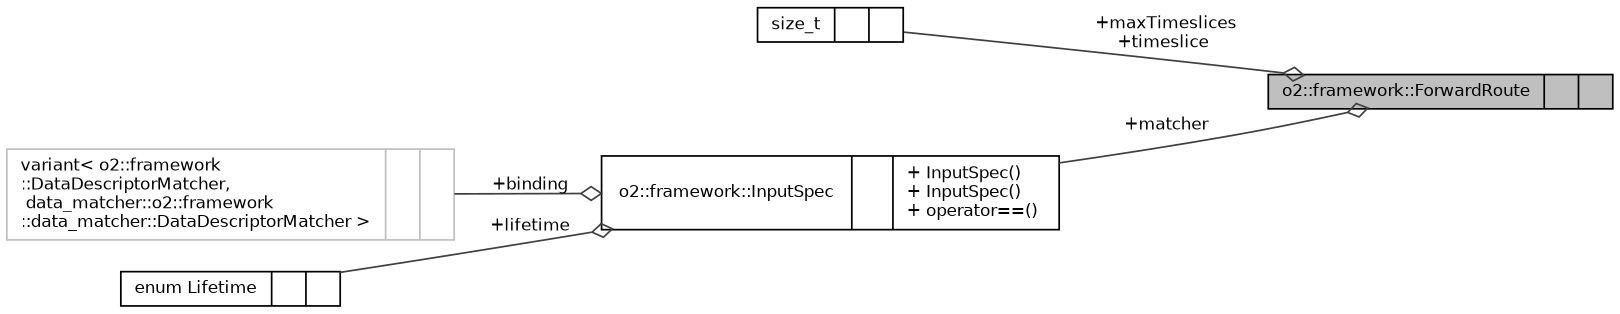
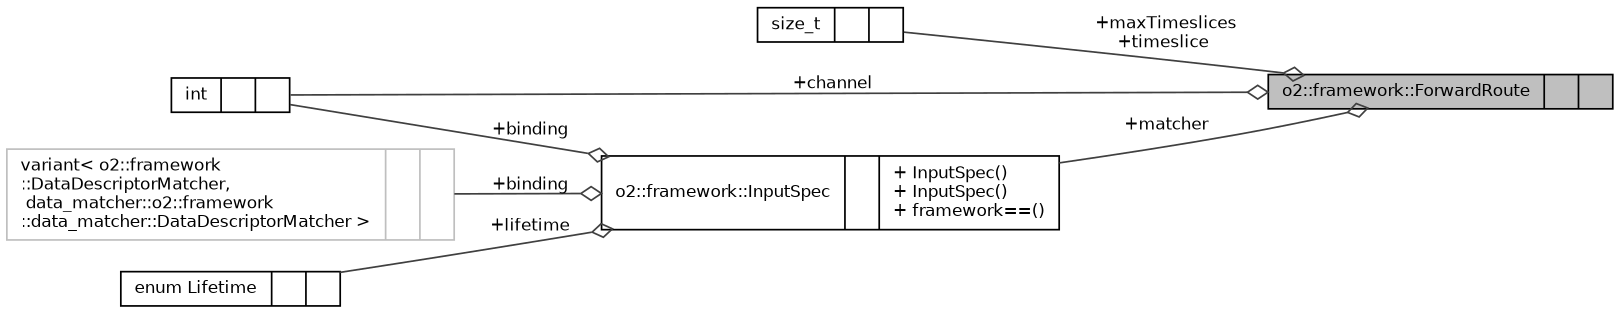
node "int": added
node "o2::framework::InputSpec": text "+ operator==()" -> "+ framework==()"
